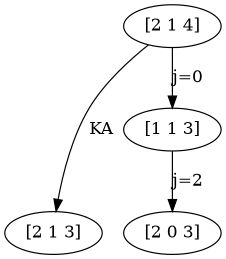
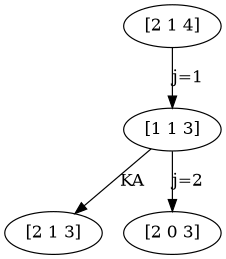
edge "[2 1 4]" -> "[1 1 3]": label "j=0" -> "j=1"
edge "[2 1 4]" -> "[2 1 3]": now "[1 1 3]" -> "[2 1 3]"
